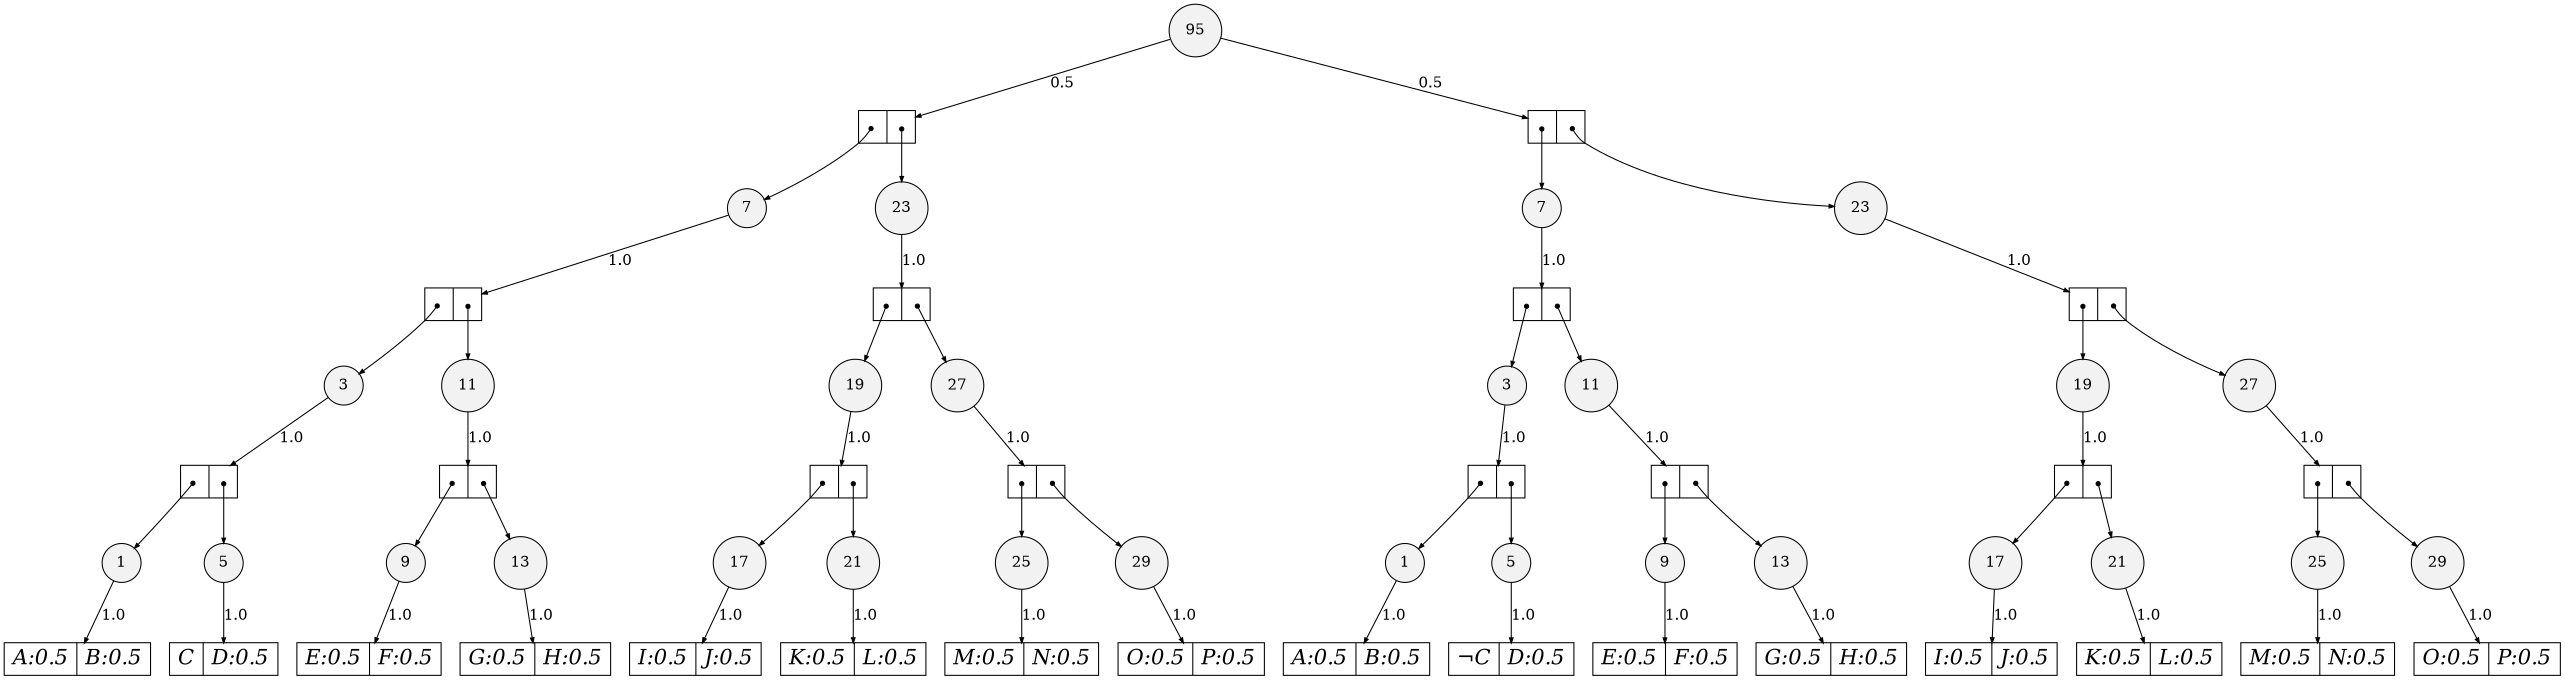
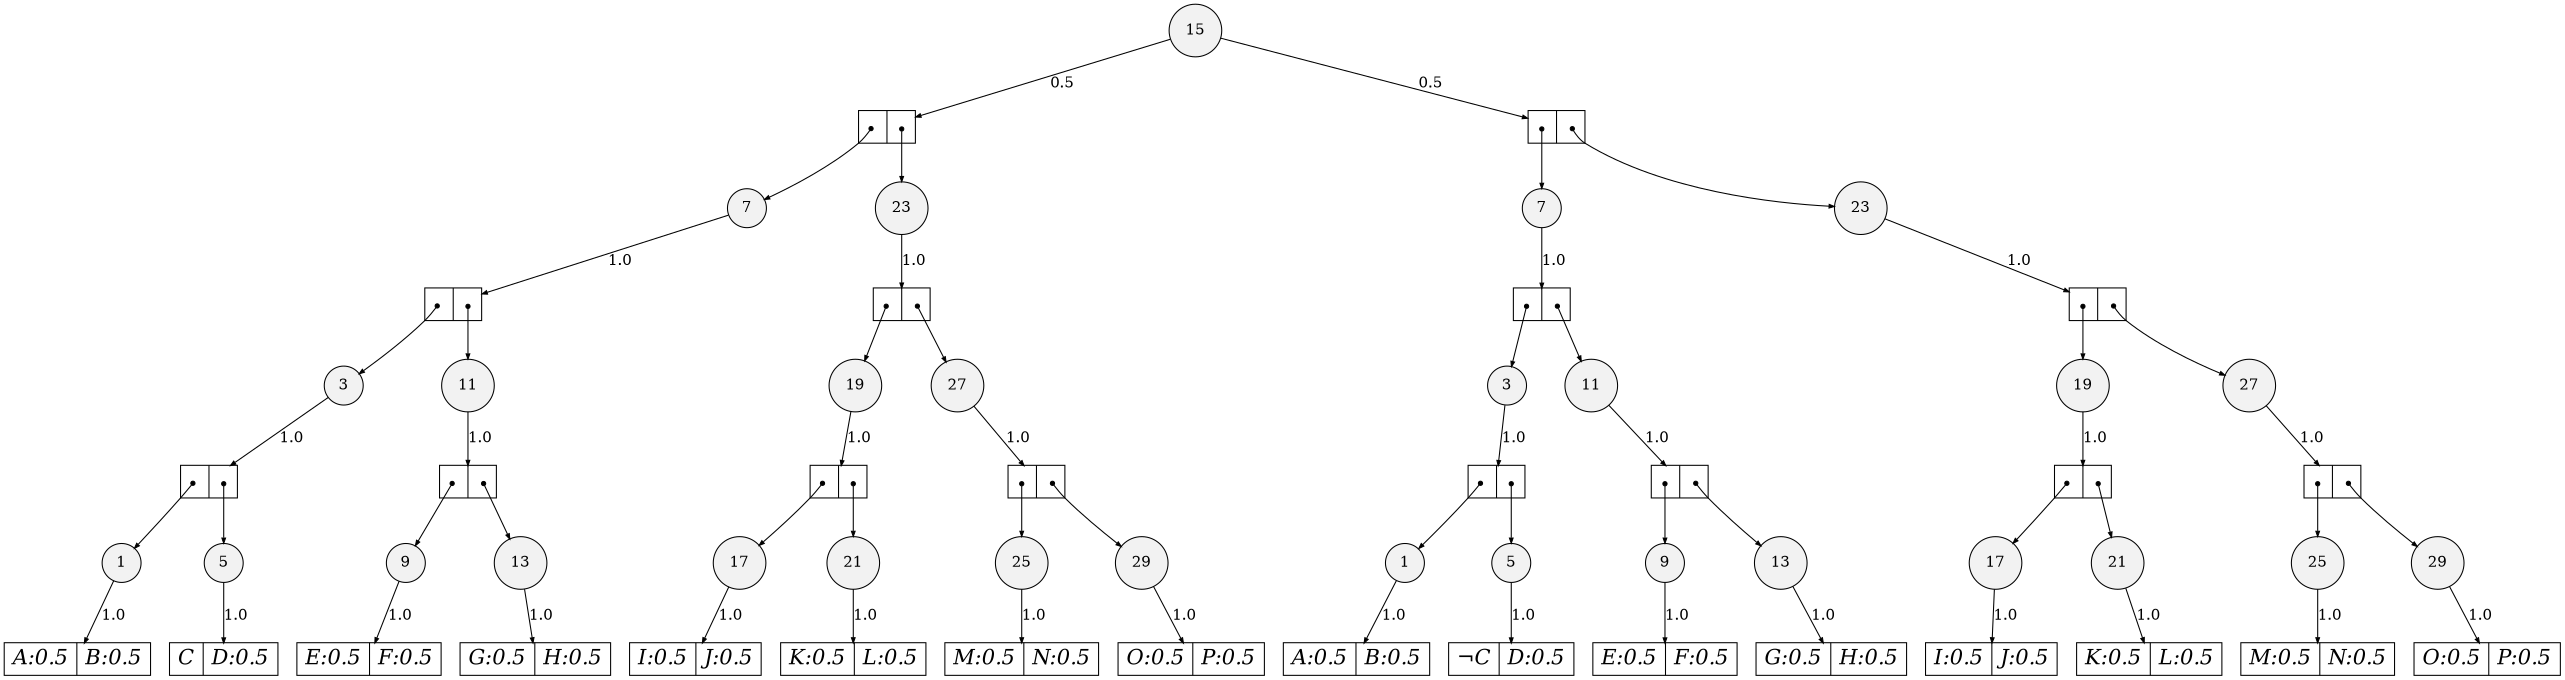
node "95": label "95" -> "15"
